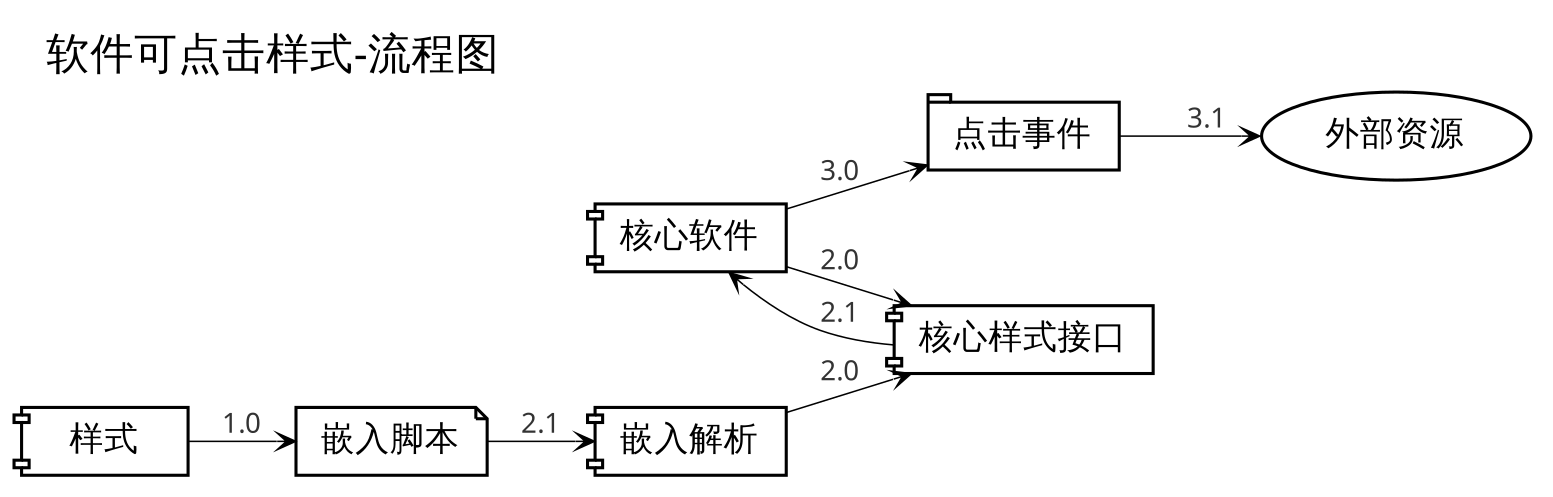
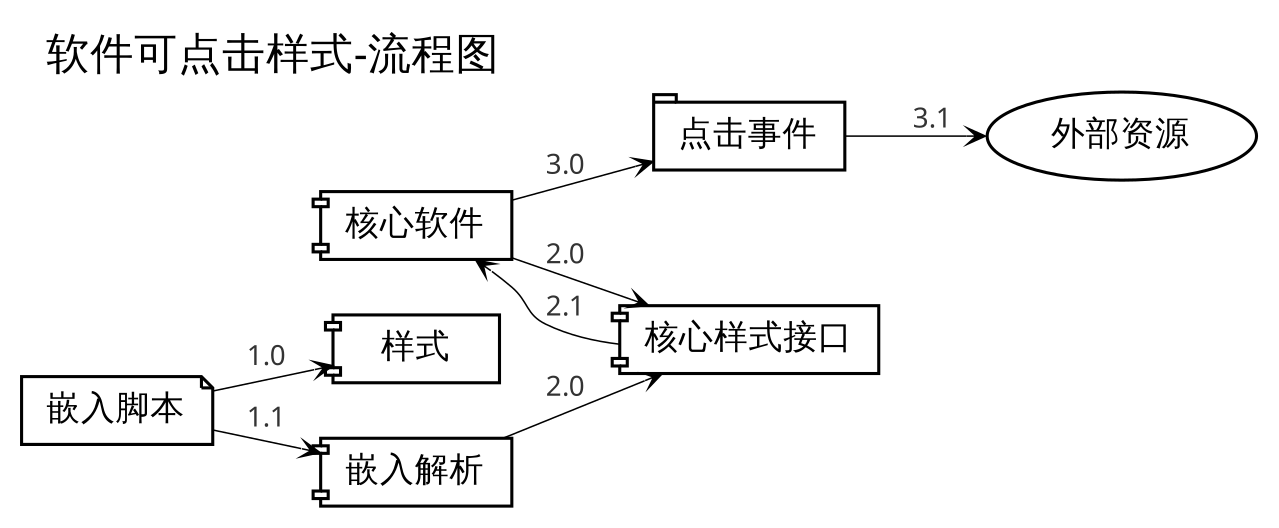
edge "嵌入脚本" -> "嵌入解析": label "2.1" -> "1.1"
edge "样式" -> "嵌入脚本": reversed
